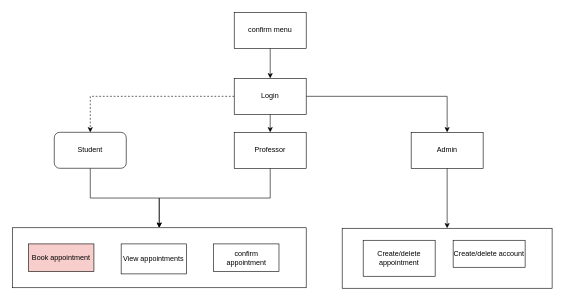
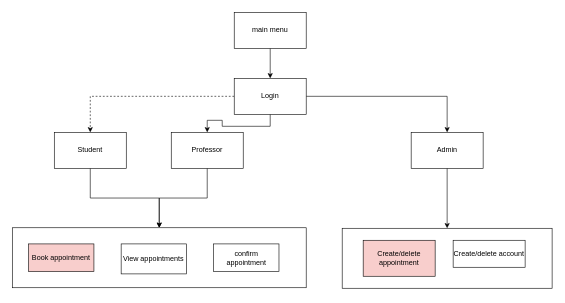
node "confirm menu": label "confirm menu" -> "main menu"
node "Student": shape rounded rectangle -> rectangle
node "Professor": moved (270, 150) -> (207, 150)
node "Create/delete appointment": fillcolor #ffffff -> #f8cecc
